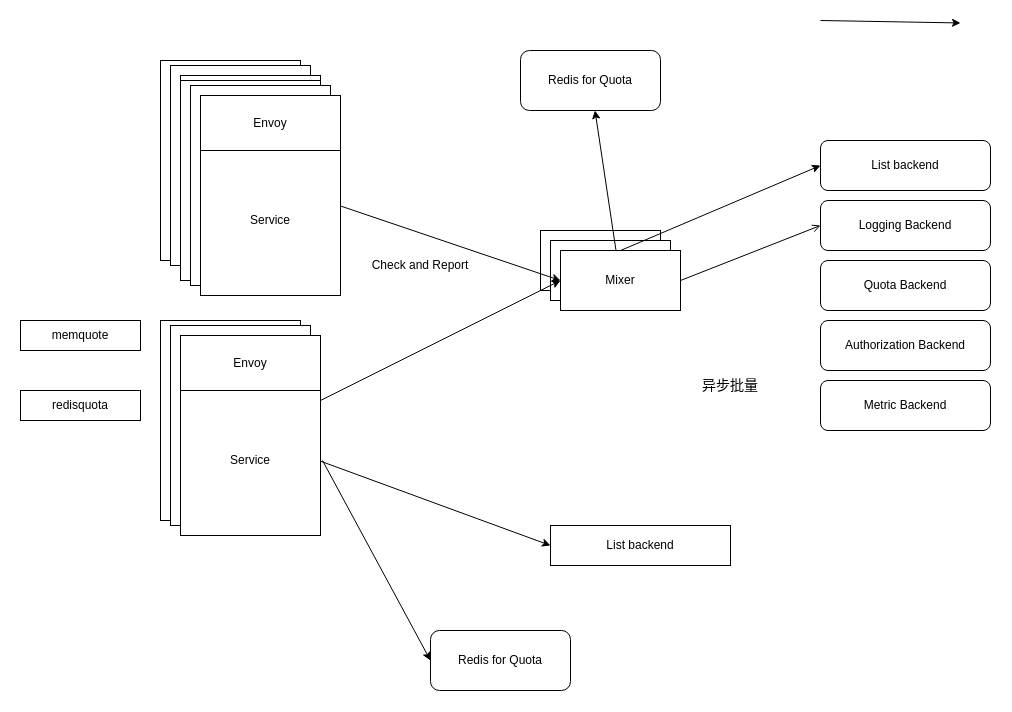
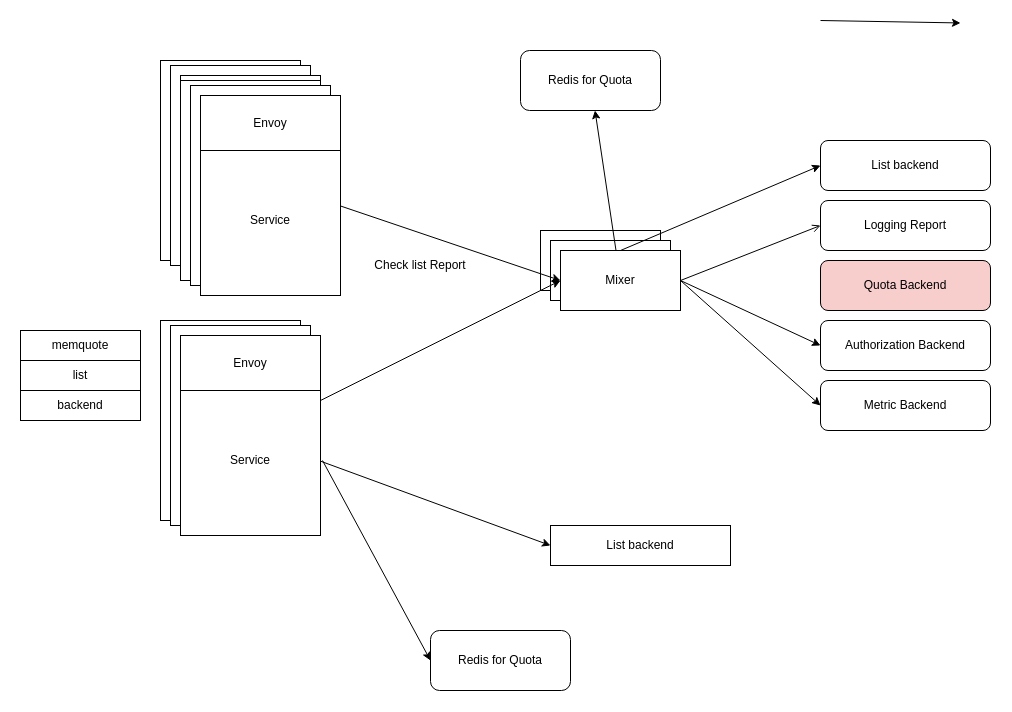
node "Logging Backend": label "Logging Backend" -> "Logging Report"
node "Check and Report": label "Check and Report" -> "Check list Report"
node "Quota Backend": fillcolor #ffffff -> #f8cecc
edge "Mixer" -> "Authorization Backend": added
node "memquote": moved (81, 336) -> (81, 346)
edge "Mixer" -> "Metric Backend": added
node "list": added
node "异步批量": removed
node "redisquota": label "redisquota" -> "backend"
